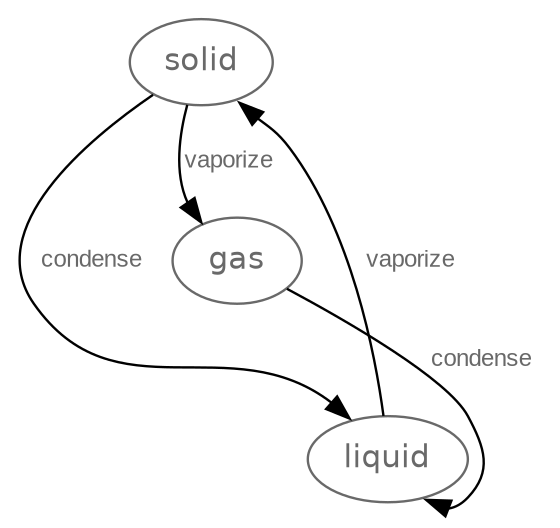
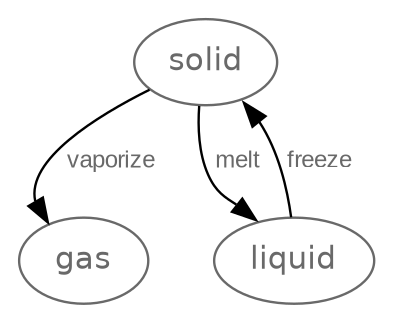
edge "solid" -> "liquid": label " condense " -> " melt "
edge "liquid" -> "solid": label " vaporize " -> " freeze "
edge "gas" -> "liquid": removed, label "condense"
